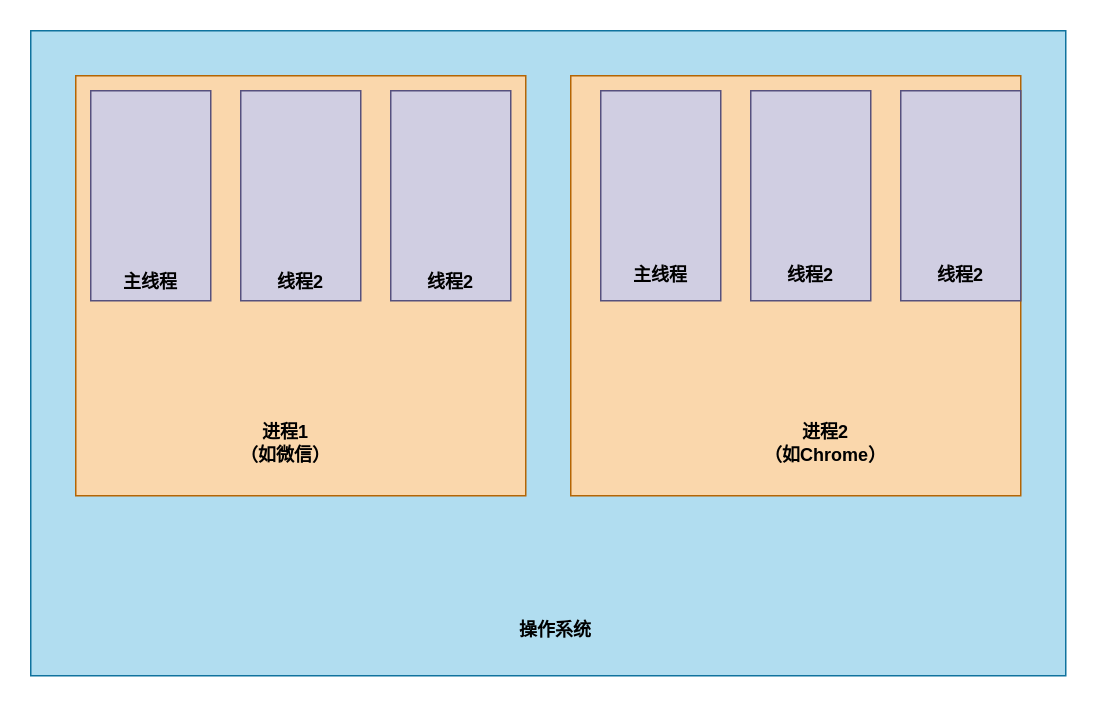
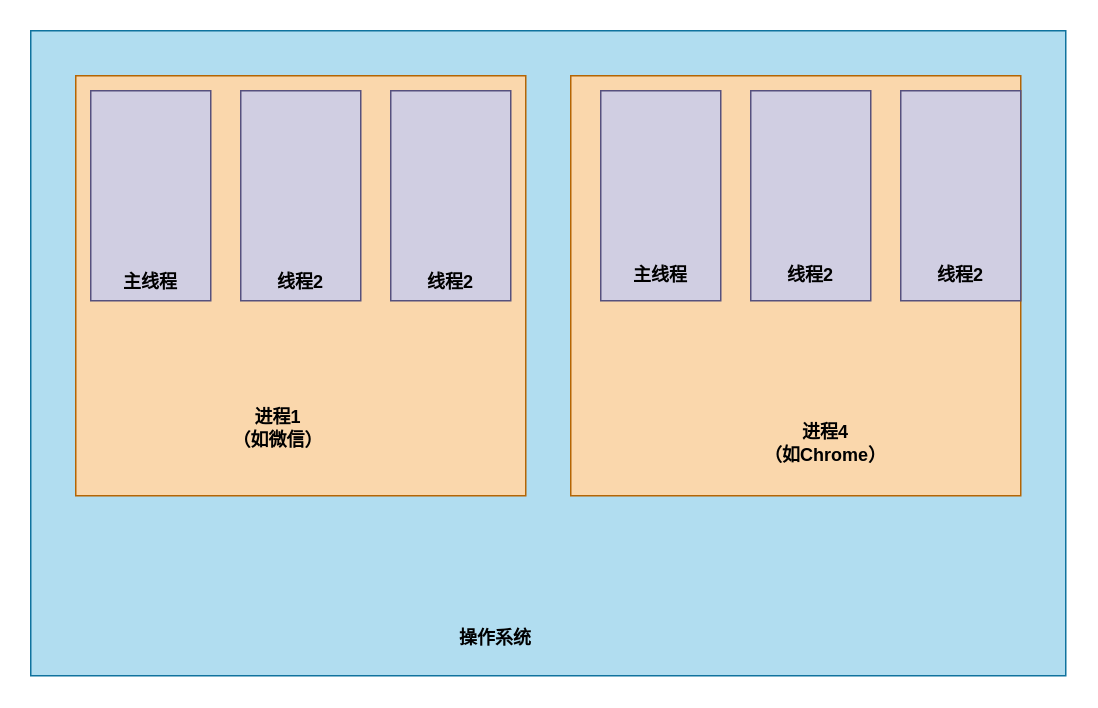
node "进程1 （如微信）": moved (286, 443) -> (278, 428)
node "进程2 （如Chrome）": label "进程2 （如Chrome）" -> "进程4 （如Chrome）"
node "操作系统": moved (556, 631) -> (496, 638)
